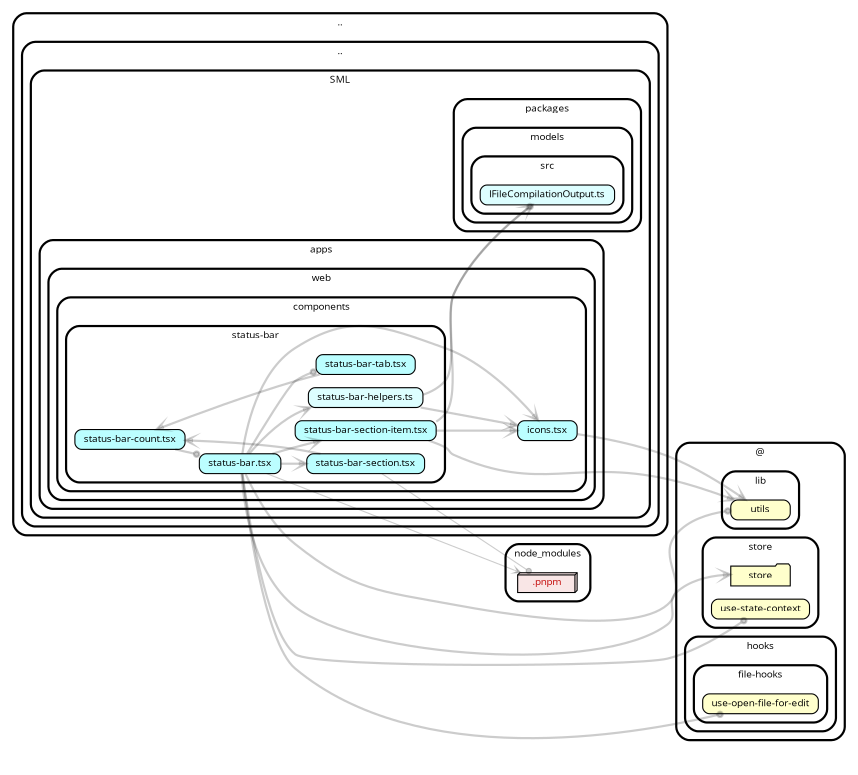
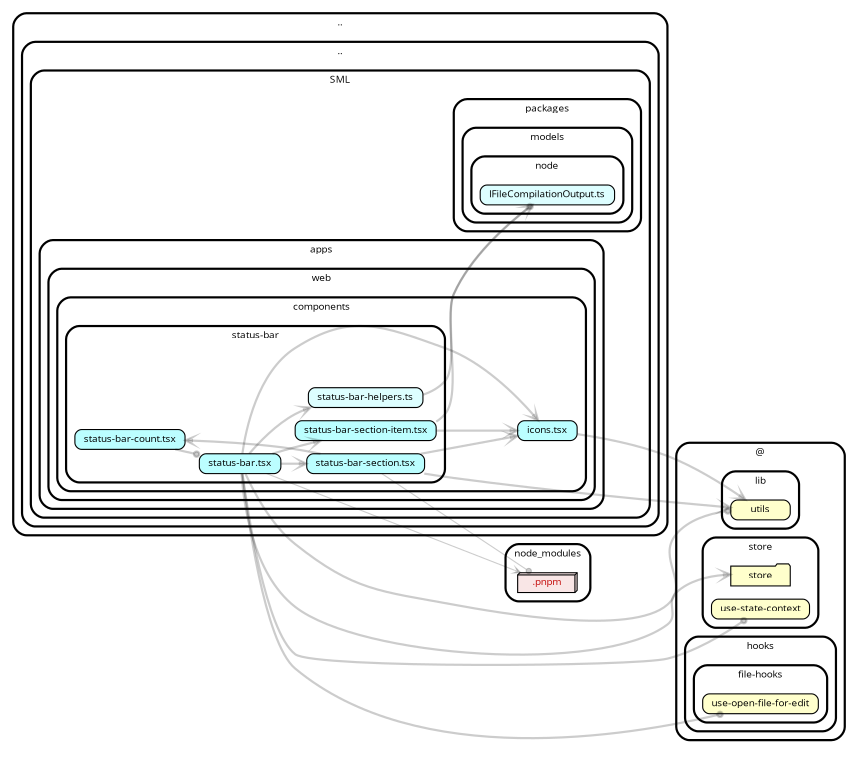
cluster "src": label "src" -> "node"
node "status-bar-tab.tsx": removed
edge "status-bar-helpers.ts" -> "icons.tsx": now "status-bar-section.tsx" -> "icons.tsx"
edge "status-bar-section-item.tsx" -> "utils": now "status-bar-section.tsx" -> "utils"
